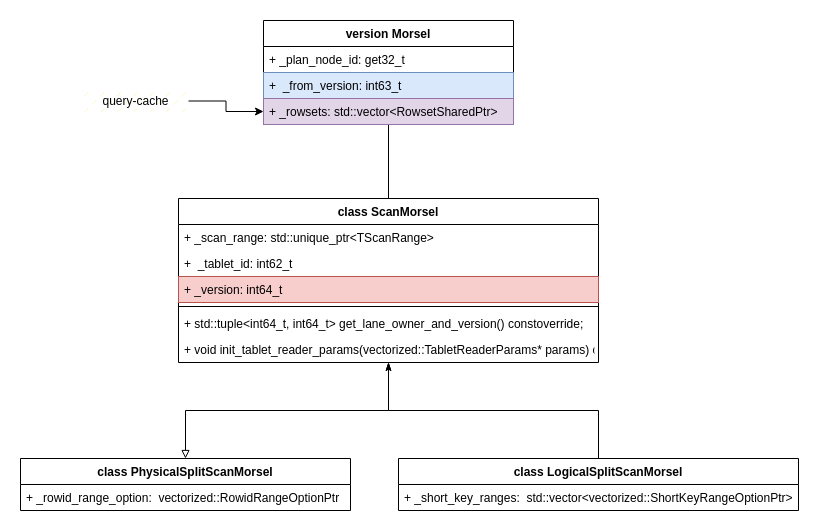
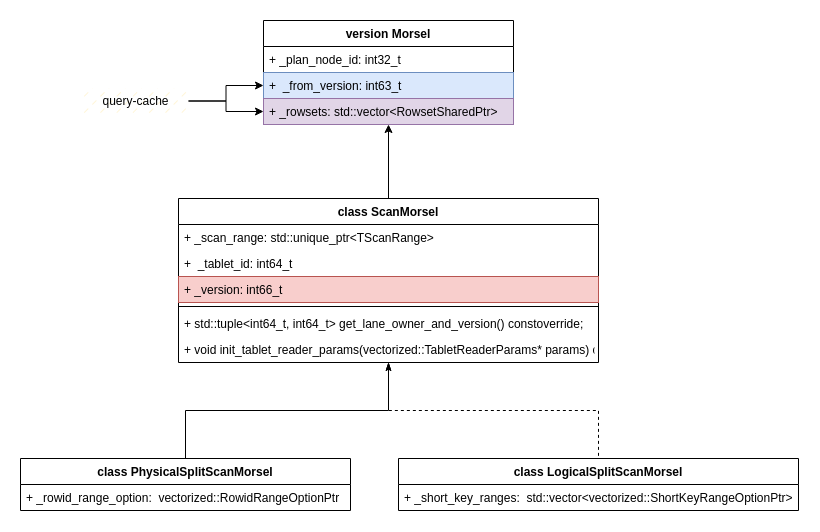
node "+ _plan_node_id: get32_t": label "+ _plan_node_id: get32_t" -> "+ _plan_node_id: int32_t"
edge "query-cache" -> "+ _from_version: int63_t": added
edge "version Morsel" -- "class ScanMorsel": arrowhead none -> classic
node "+ _tablet_id: int62_t": label "+ _tablet_id: int62_t" -> "+ _tablet_id: int64_t"
node "+ _version: int64_t": label "+ _version: int64_t" -> "+ _version: int66_t"
edge "class LogicalSplitScanMorsel" -> "class ScanMorsel": style solid -> dashed
edge "class ScanMorsel" -- "class PhysicalSplitScanMorsel": arrowhead block -> none
